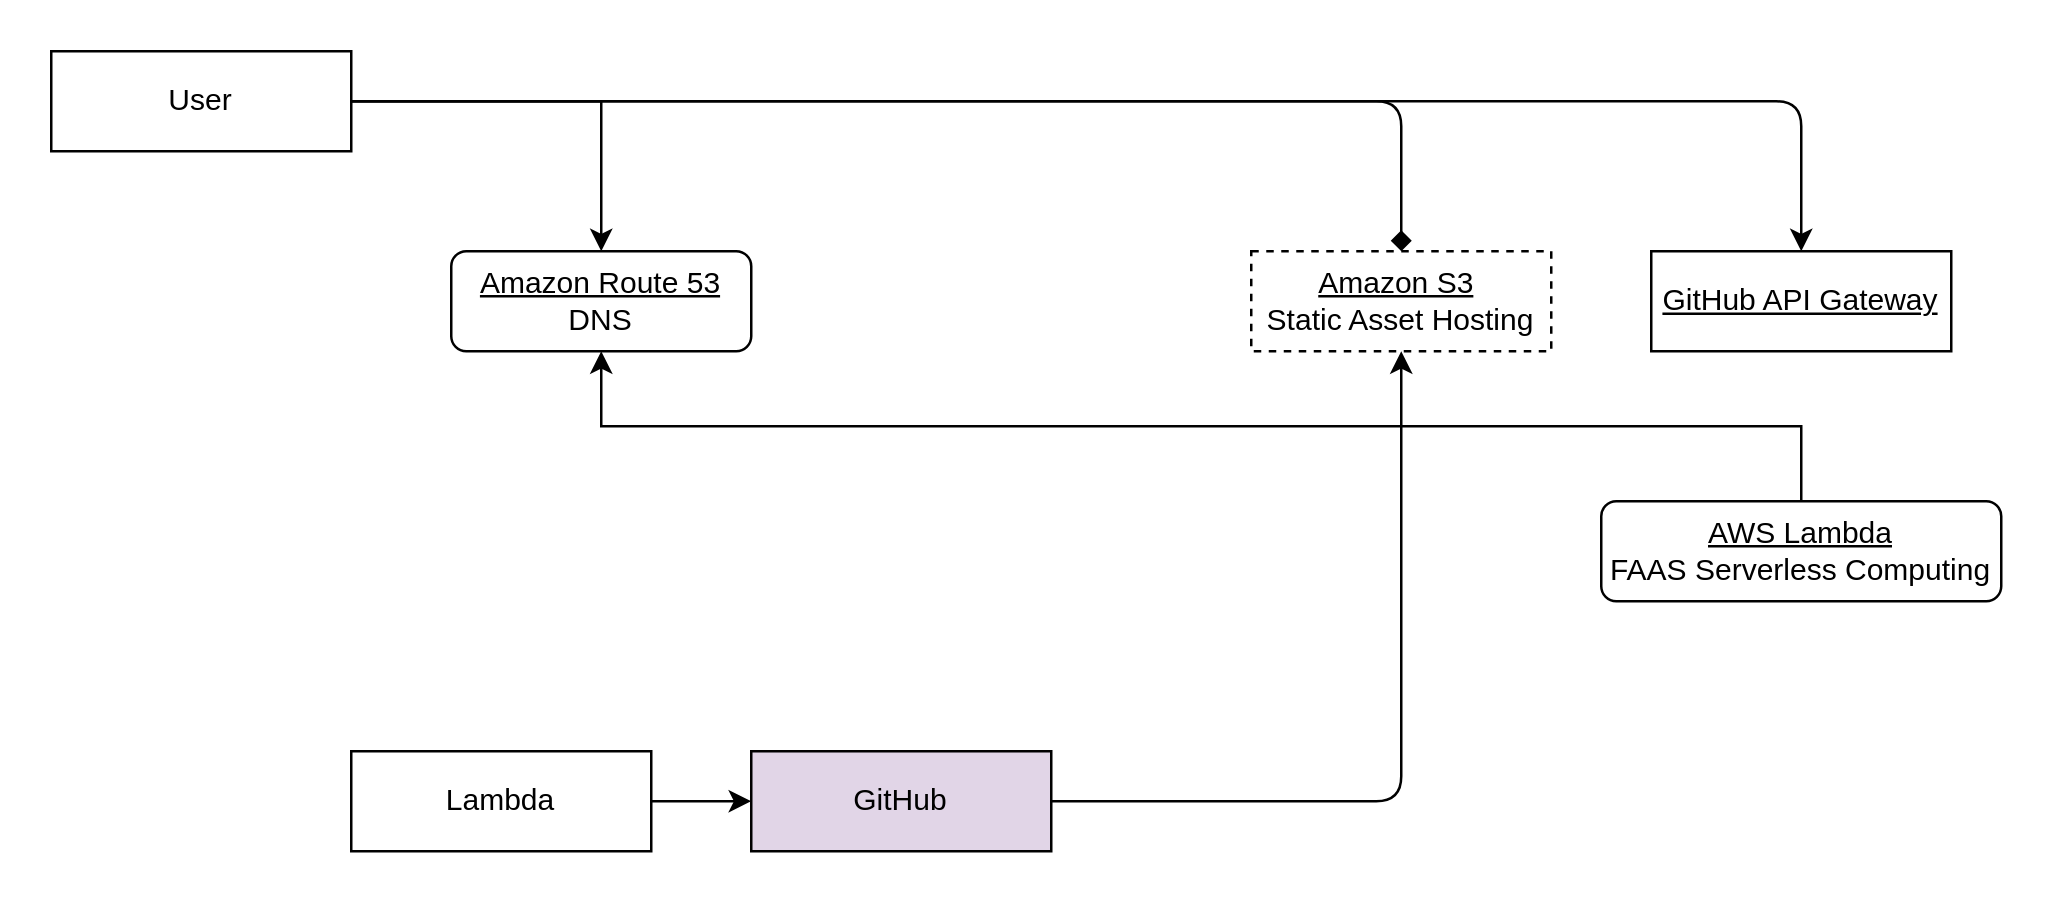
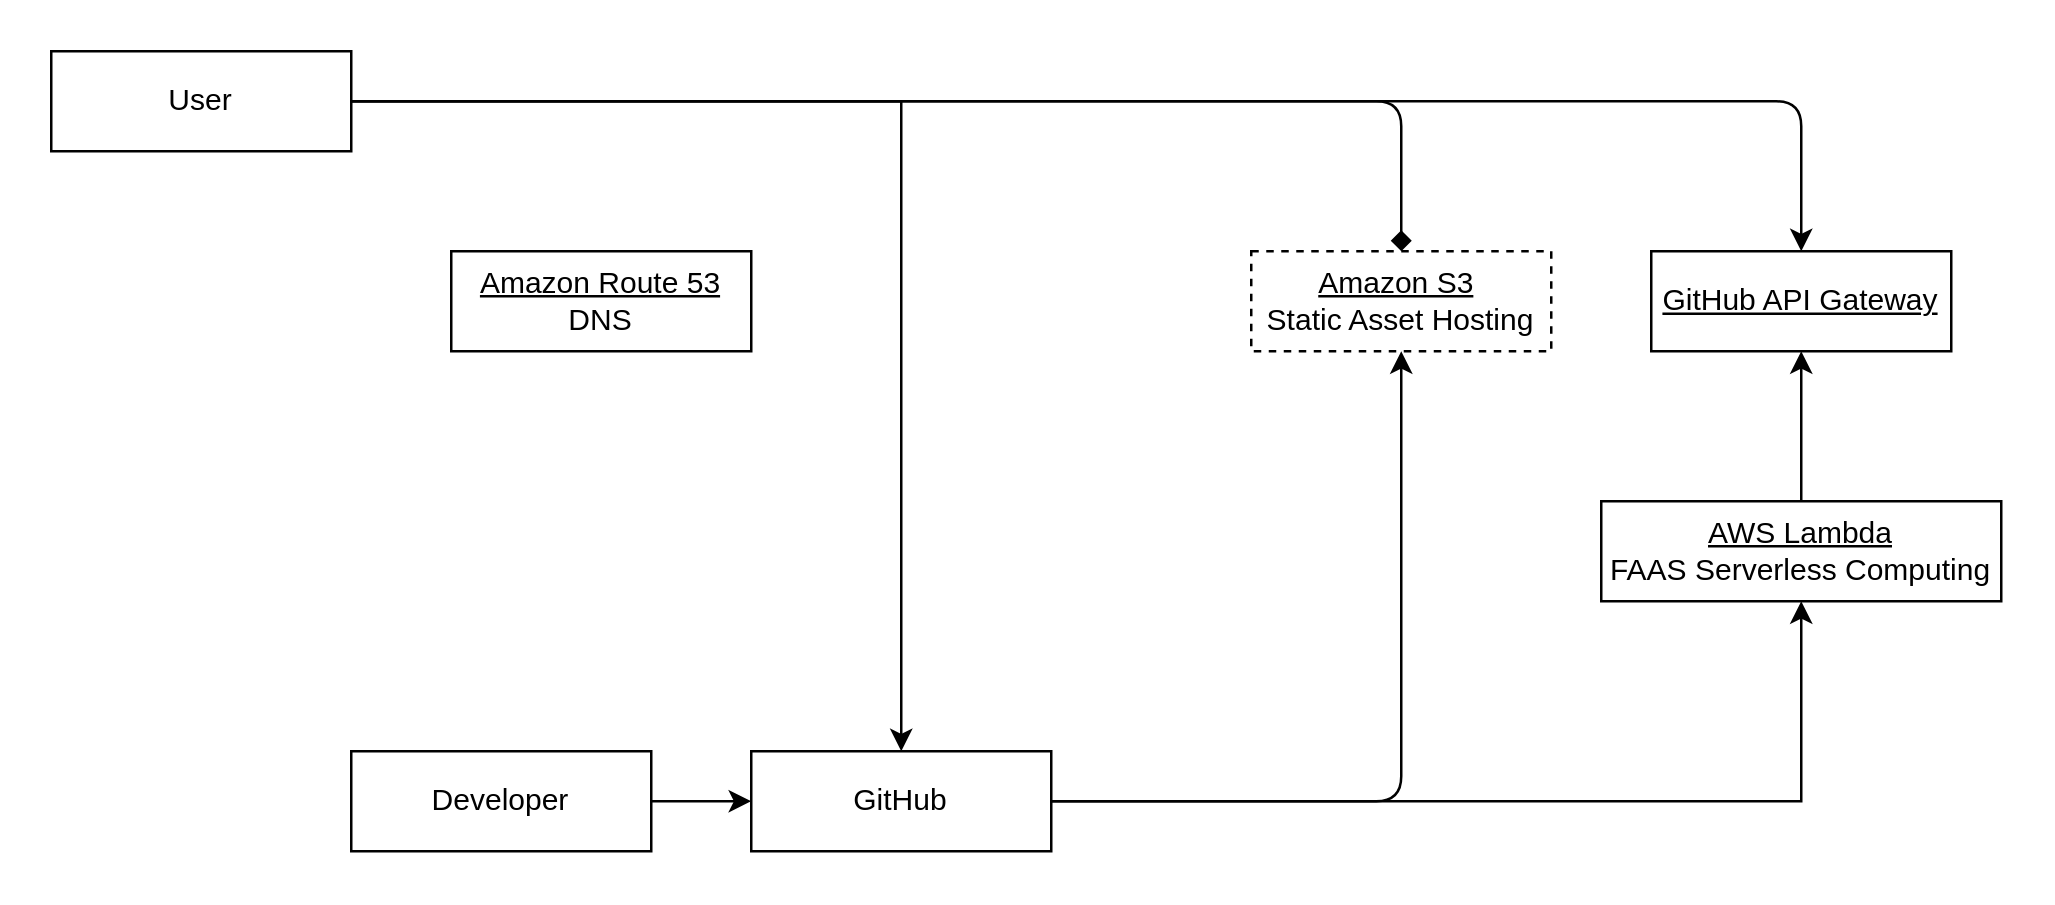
edge "User" -> "Amazon Route 53 DNS": now "User" -> "GitHub"
node "Amazon Route 53 DNS": shape rounded rectangle -> rectangle
edge "AWS Lambda FAAS Serverless Computing" -> "Amazon Route 53 DNS": now "AWS Lambda FAAS Serverless Computing" -> "GitHub API Gateway"
node "AWS Lambda FAAS Serverless Computing": shape rounded rectangle -> rectangle
node "Lambda": label "Lambda" -> "Developer"
node "GitHub": fillcolor #e1d5e7 -> #ffffff
edge "GitHub" -> "AWS Lambda FAAS Serverless Computing": added
